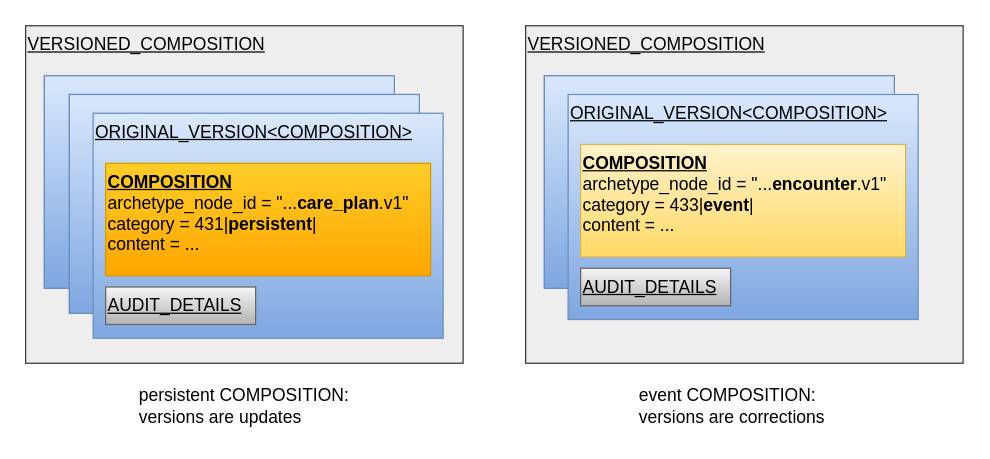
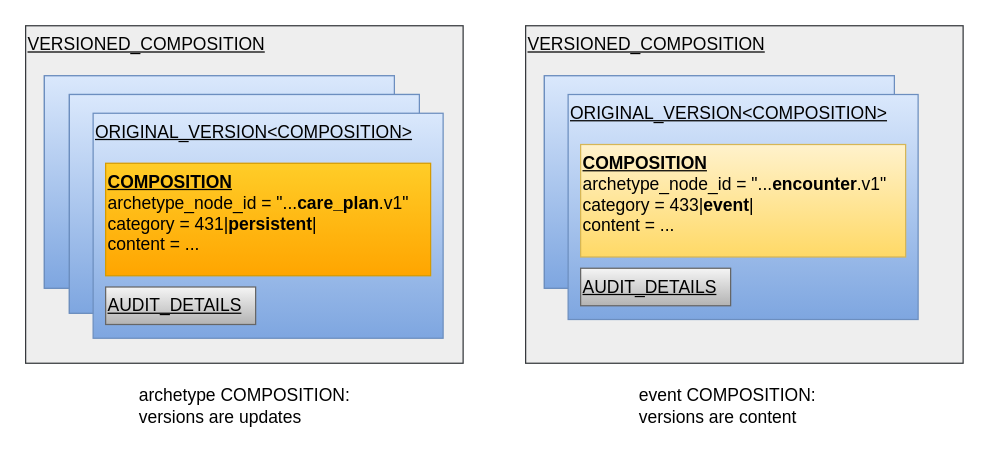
node "persistent COMPOSITION: versions are updates": label "persistent COMPOSITION: versions are updates" -> "archetype COMPOSITION: versions are updates"
node "event COMPOSITION: versions are corrections": label "event COMPOSITION: versions are corrections" -> "event COMPOSITION: versions are content"
